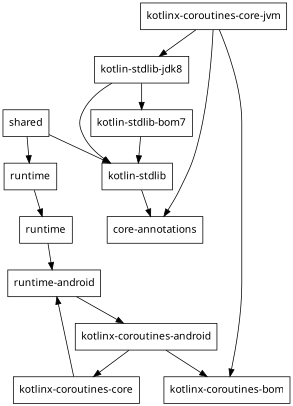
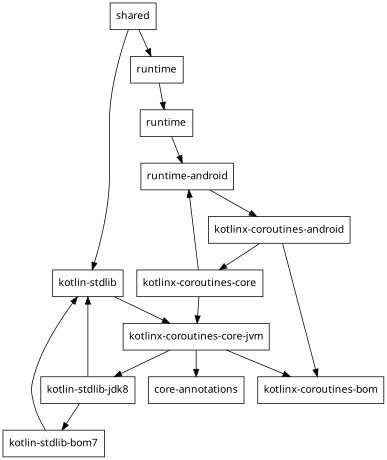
edge "kotlin-stdlib" -> "core-annotations": now "kotlin-stdlib" -> "kotlinx-coroutines-core-jvm"
edge "kotlinx-coroutines-core" -> "kotlinx-coroutines-core-jvm": added
